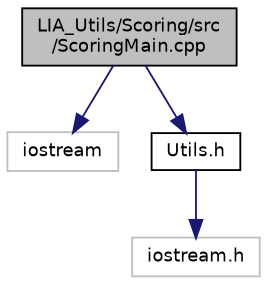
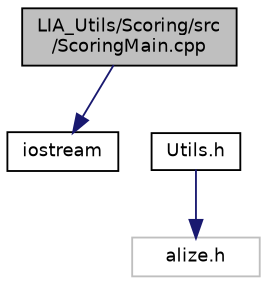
edge "LIA_Utils/Scoring/src /ScoringMain.cpp" -> "Utils.h": removed
node "iostream": color grey75 -> black
node "iostream.h": label "iostream.h" -> "alize.h"
